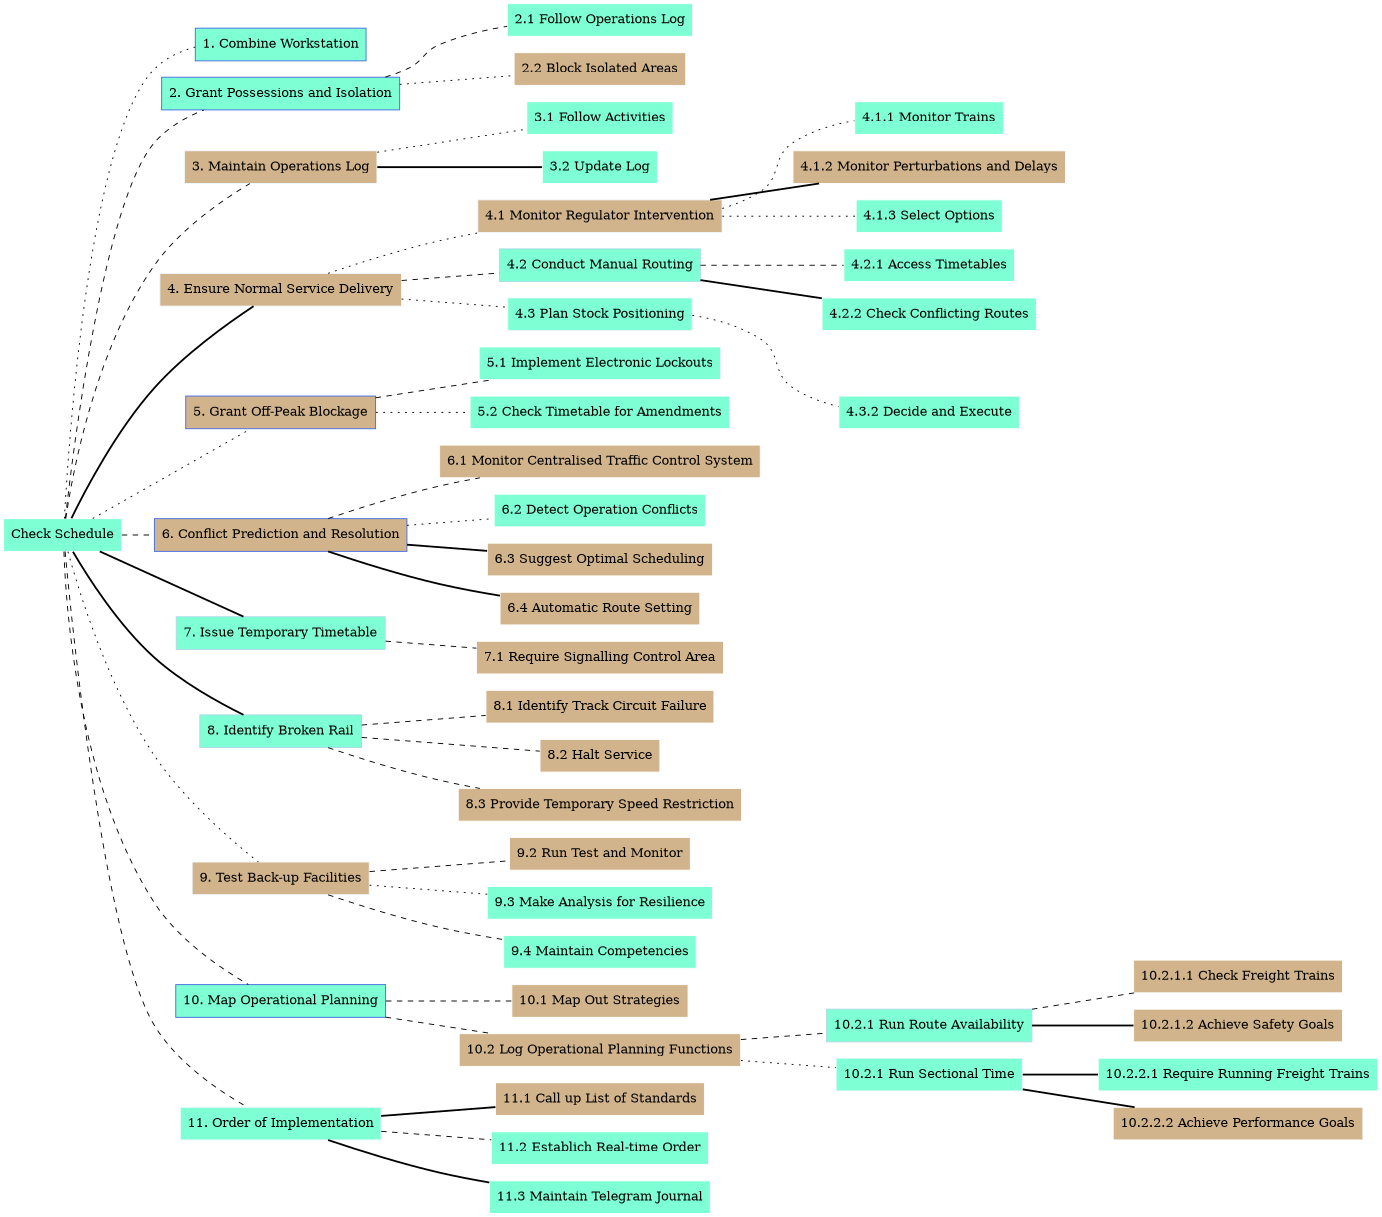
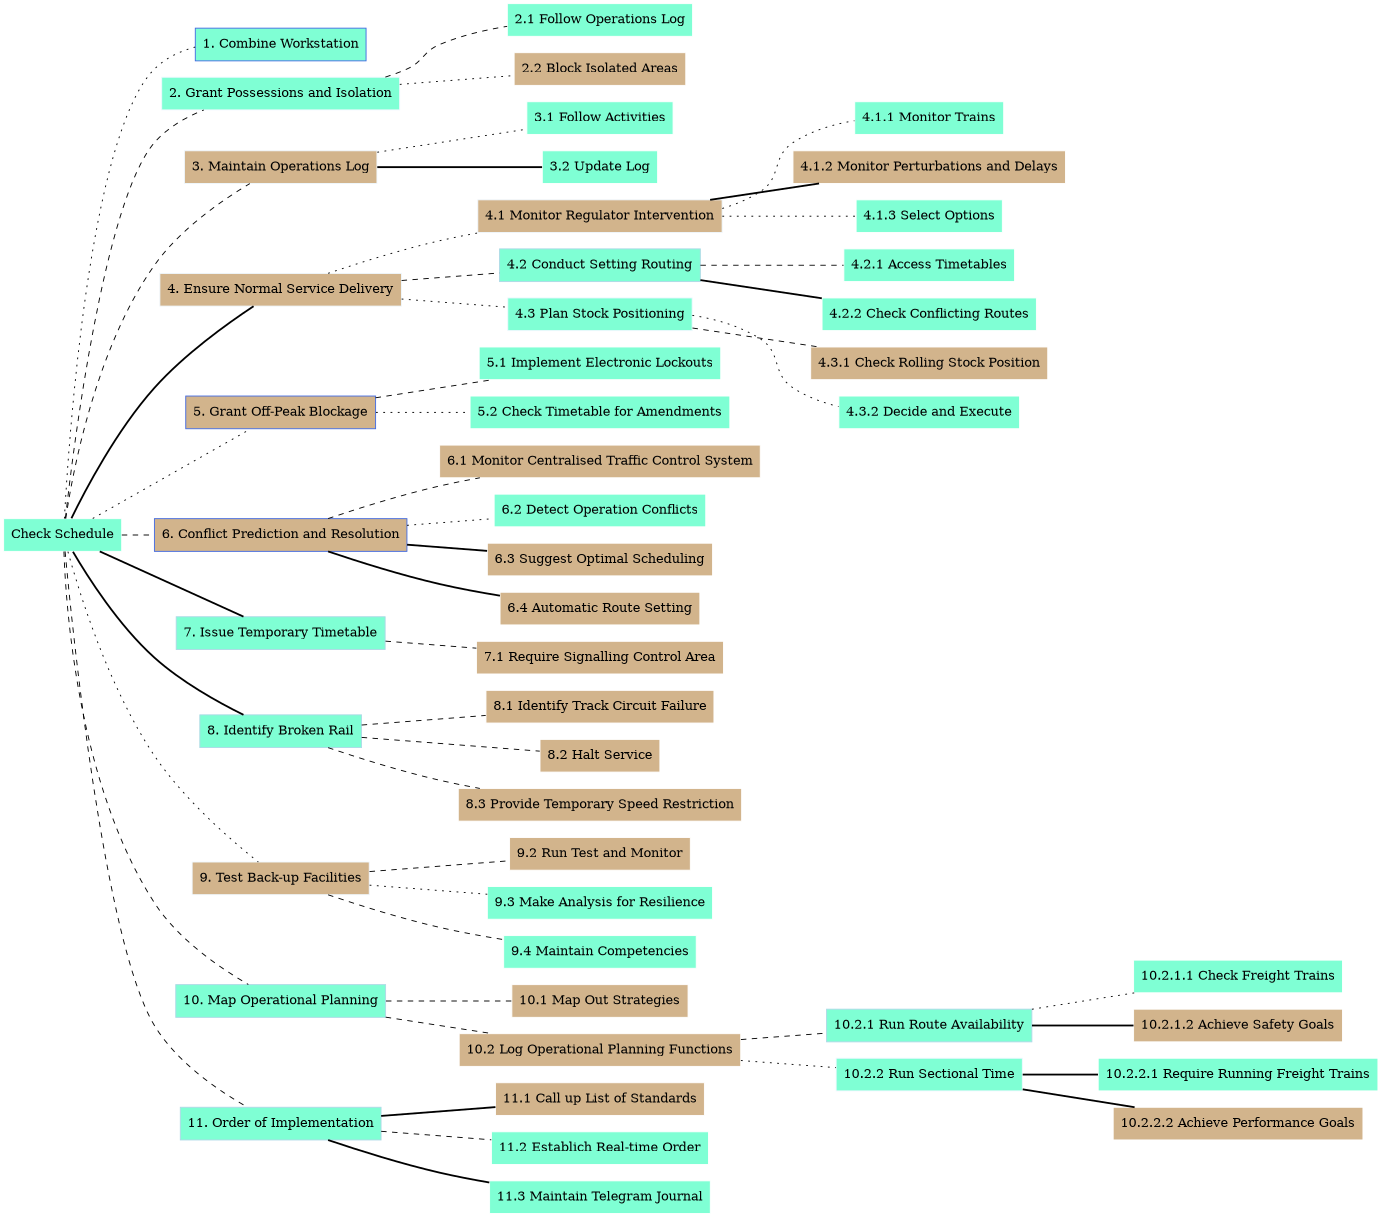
node "2. Grant Possessions and Isolation": color royalblue -> aliceblue
node "4.2 Conduct Manual Routing": label "4.2 Conduct Manual Routing" -> "4.2 Conduct Setting Routing"
node "4.3.1 Check Rolling Stock Position": added
node "10.2.1.1 Check Freight Trains": fillcolor tan -> aquamarine
node "10. Map Operational Planning": color royalblue -> lightblue
edge "10.2.1.1 Check Freight Trains" -- "10.2.1 Run Route Availability": style dashed -> dotted
node "10.2.1 Run Sectional Time": label "10.2.1 Run Sectional Time" -> "10.2.2 Run Sectional Time"
node "11. Order of Implementation": color aliceblue -> lightblue
